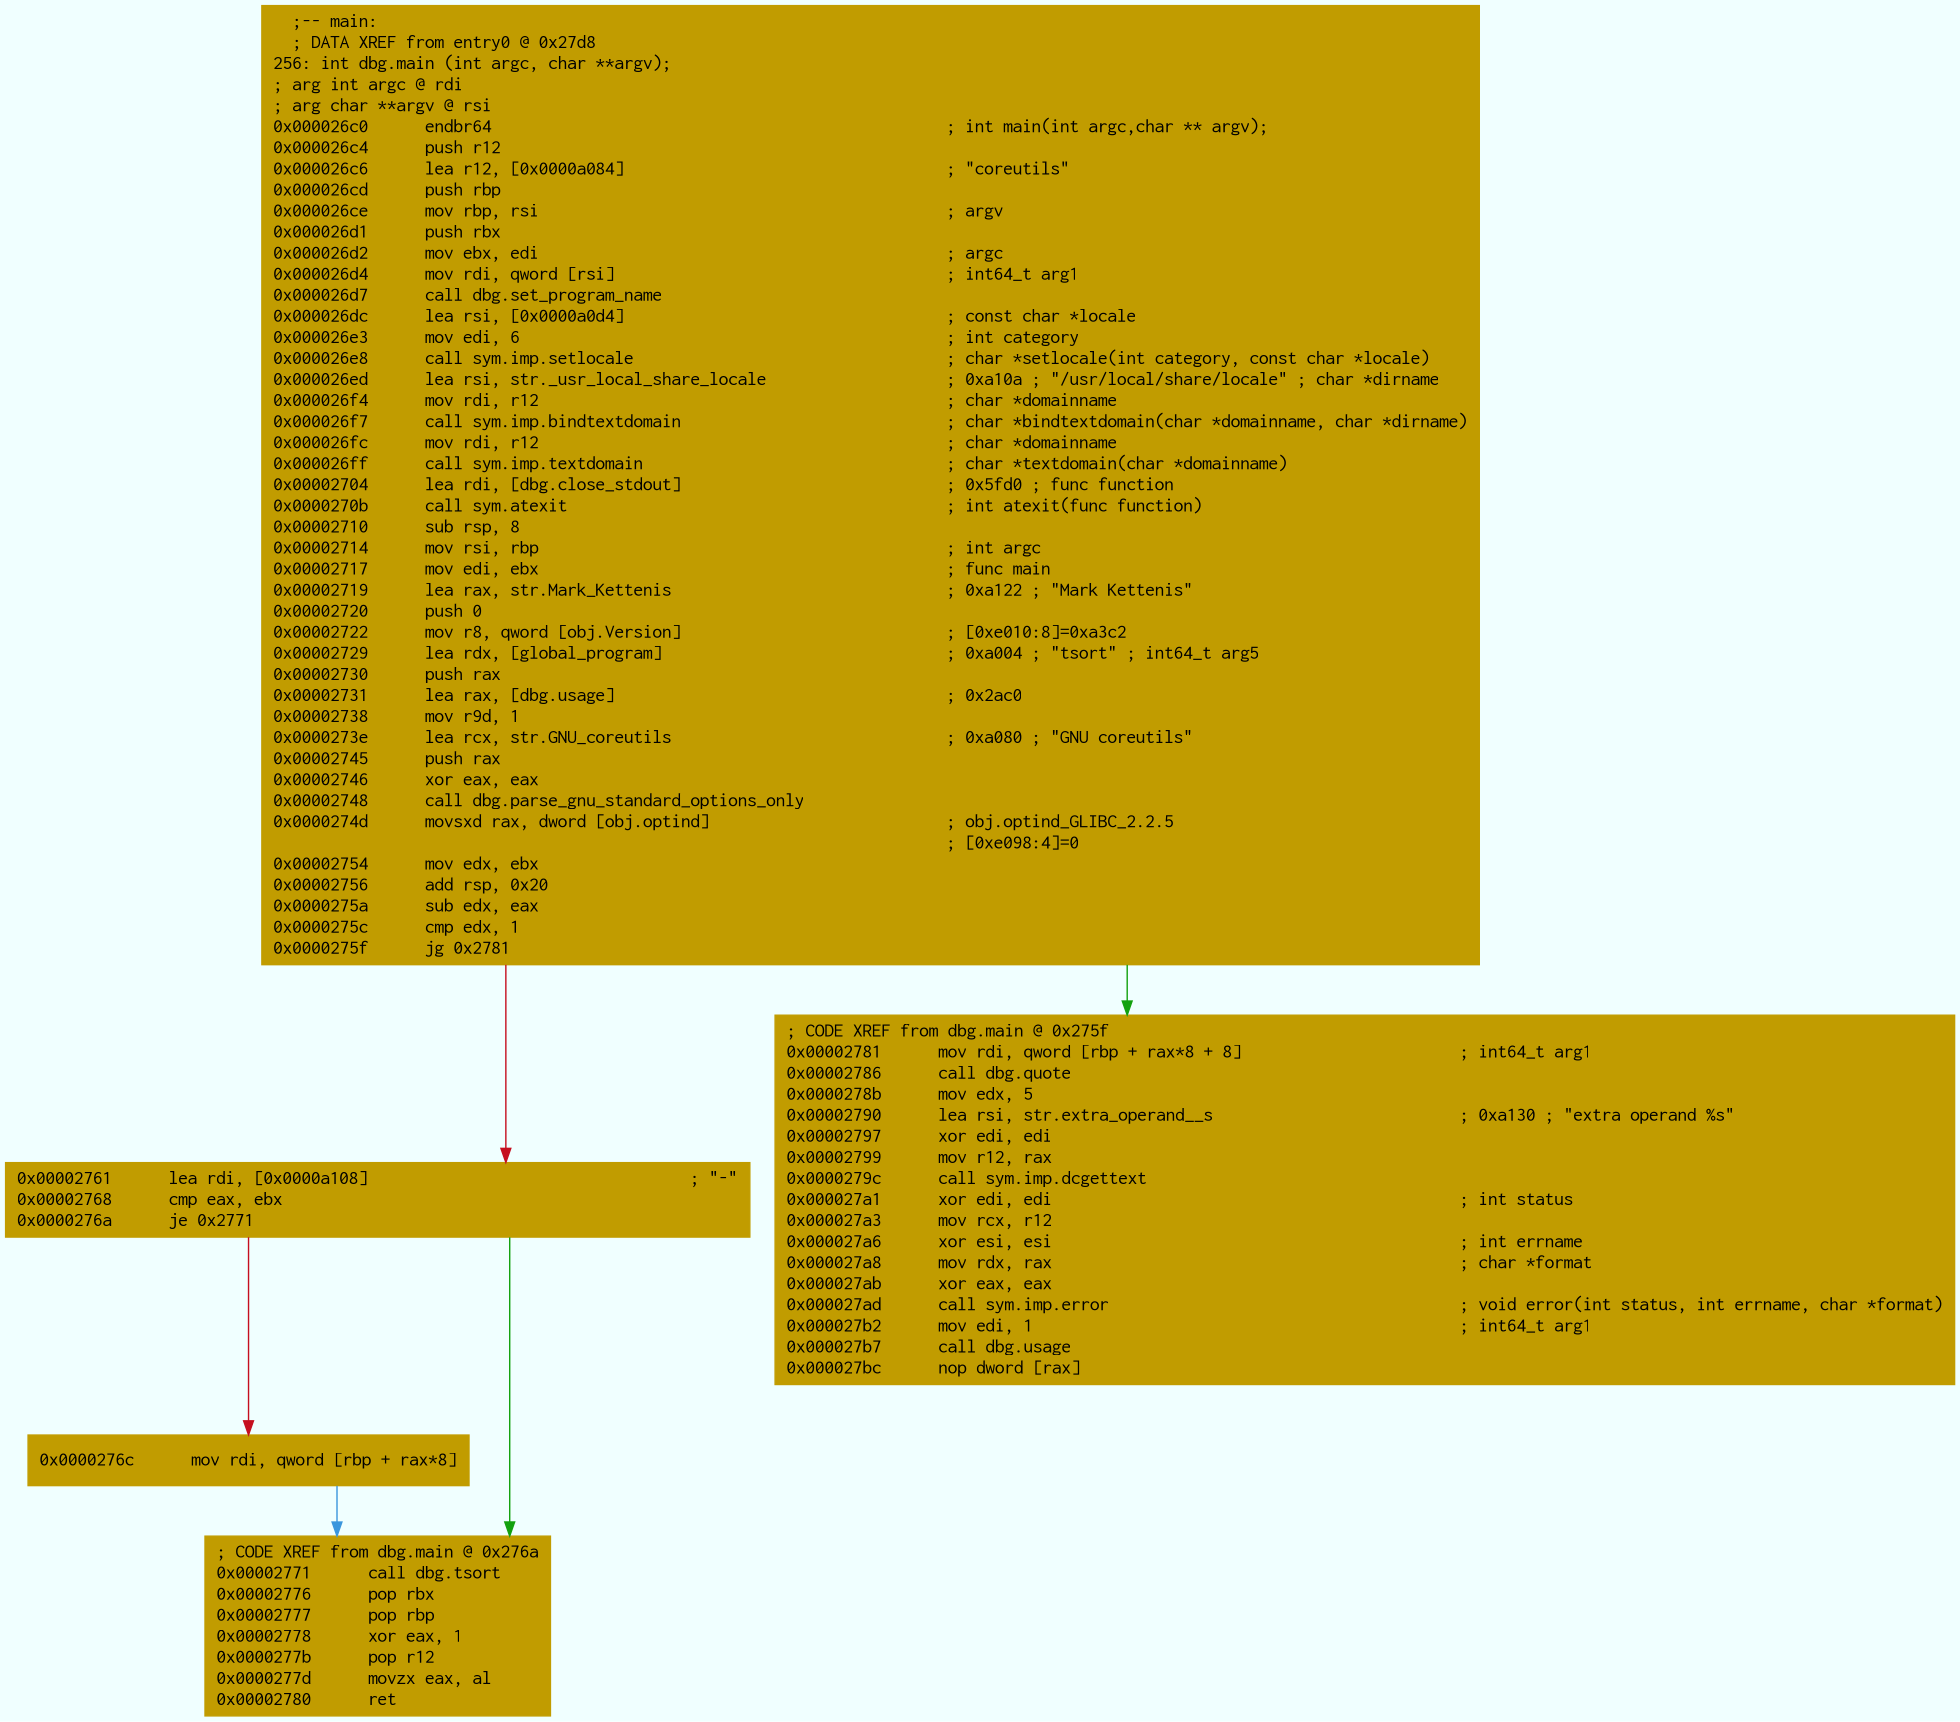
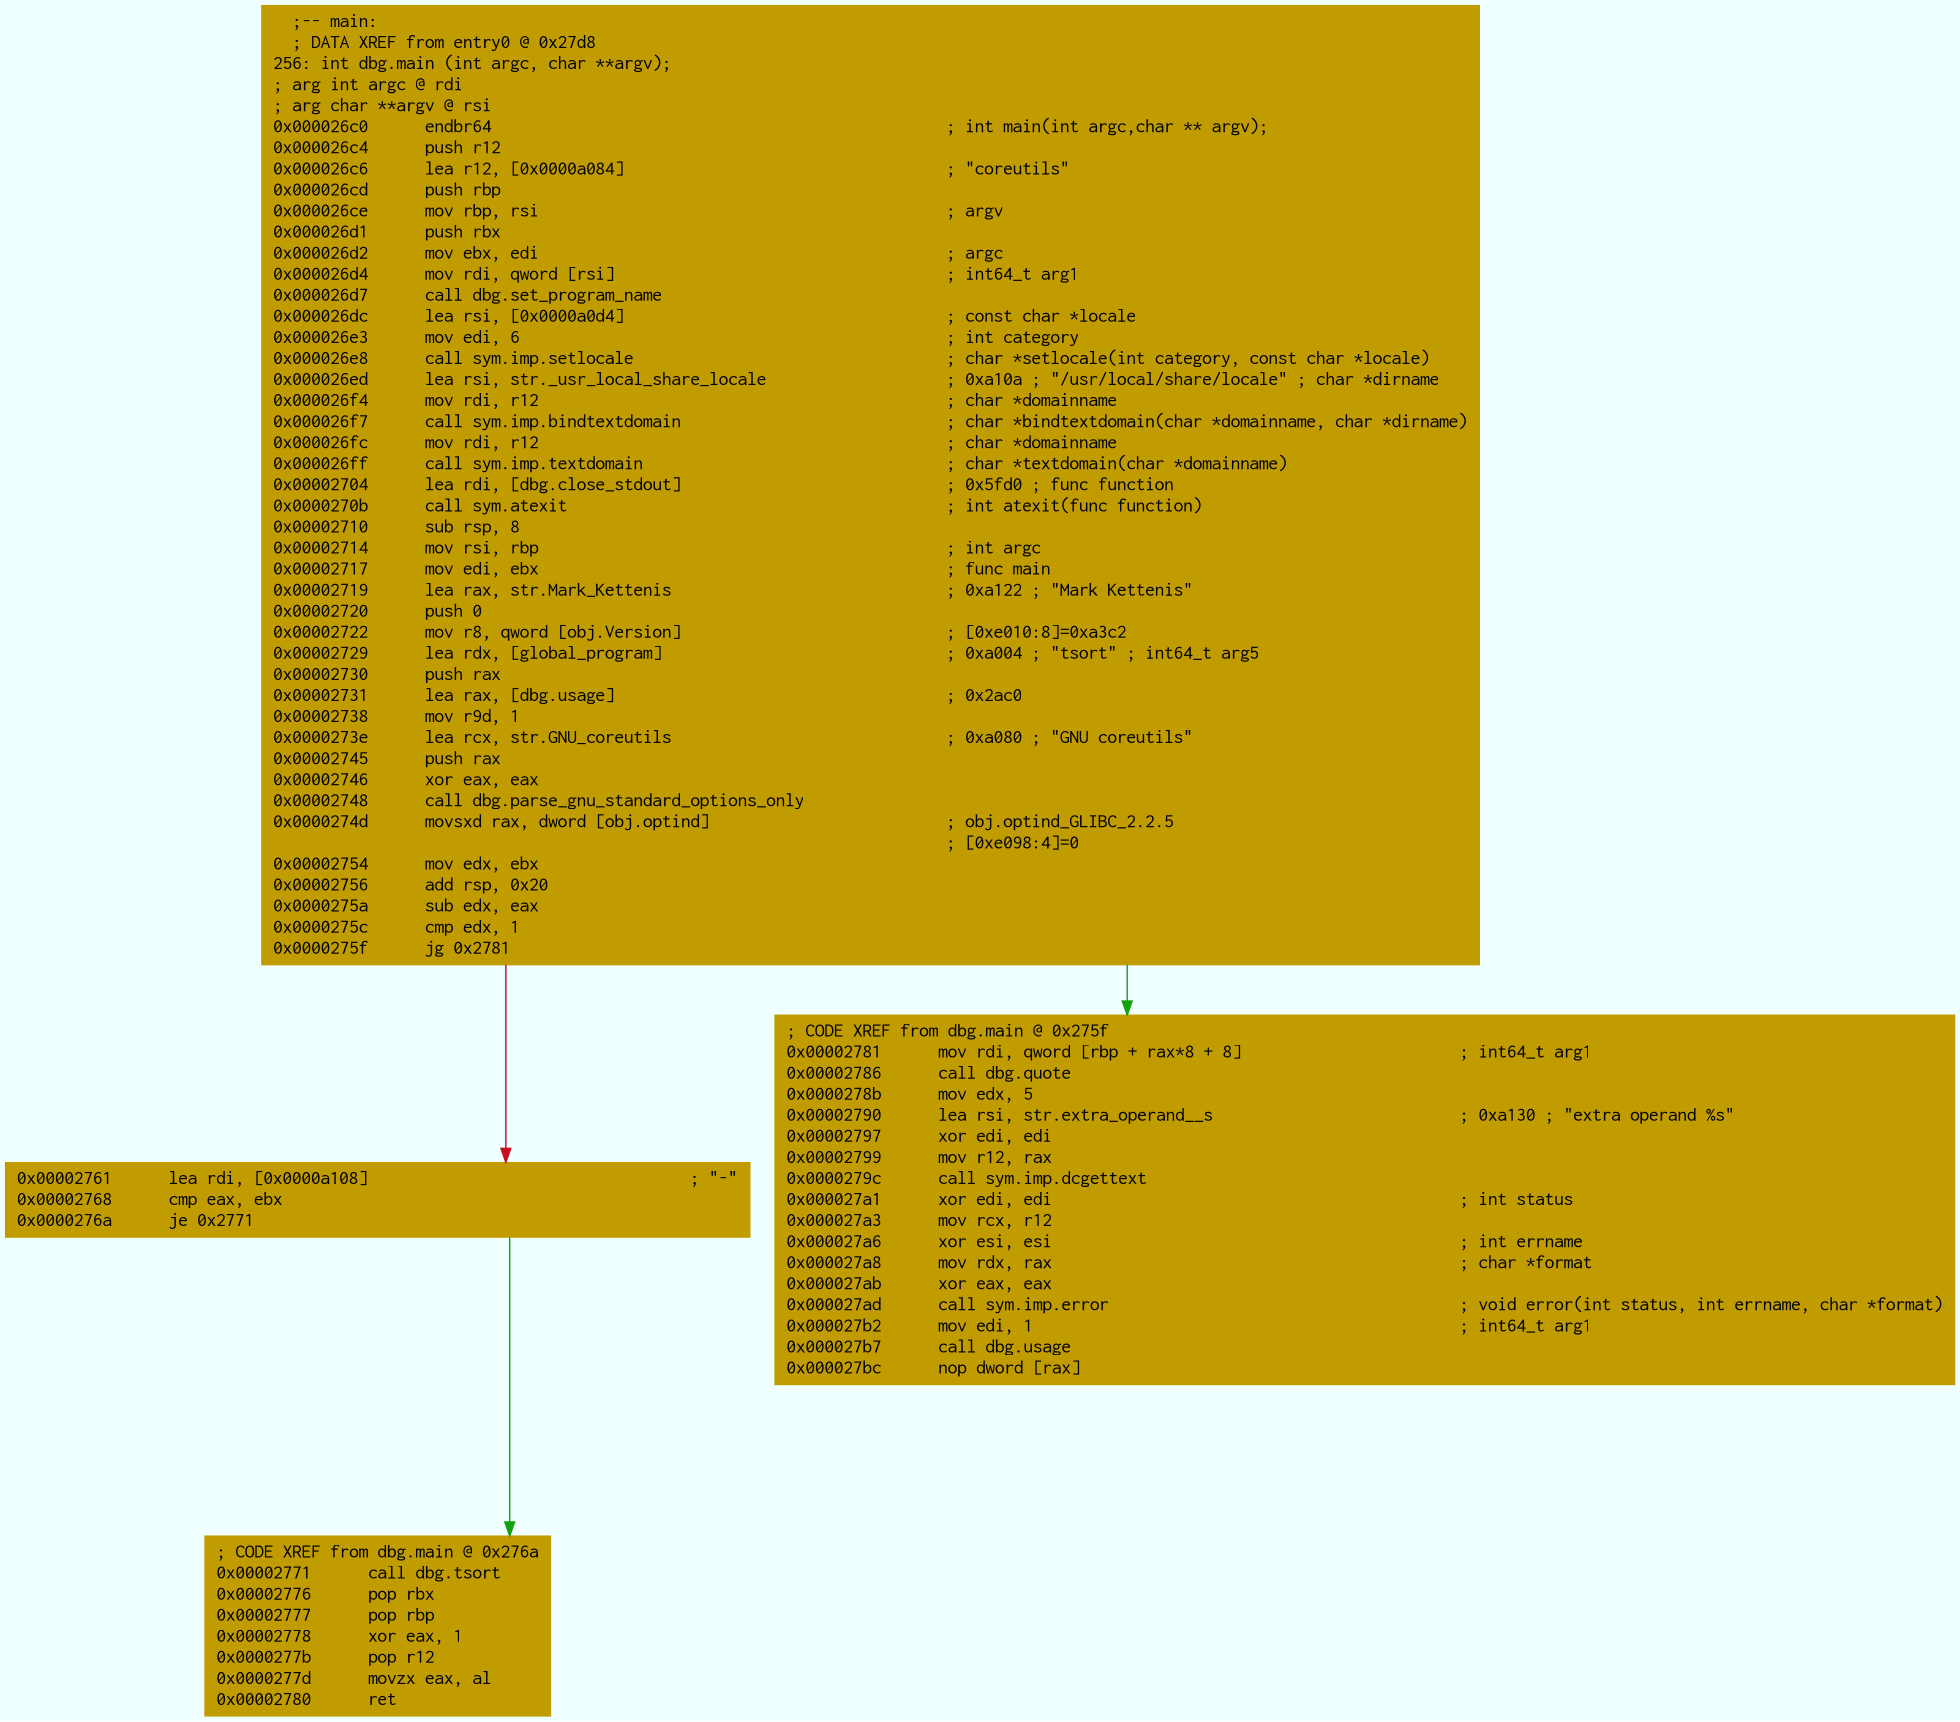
node "0x0000276c      mov rdi, qword [rbp + rax*8]": removed
